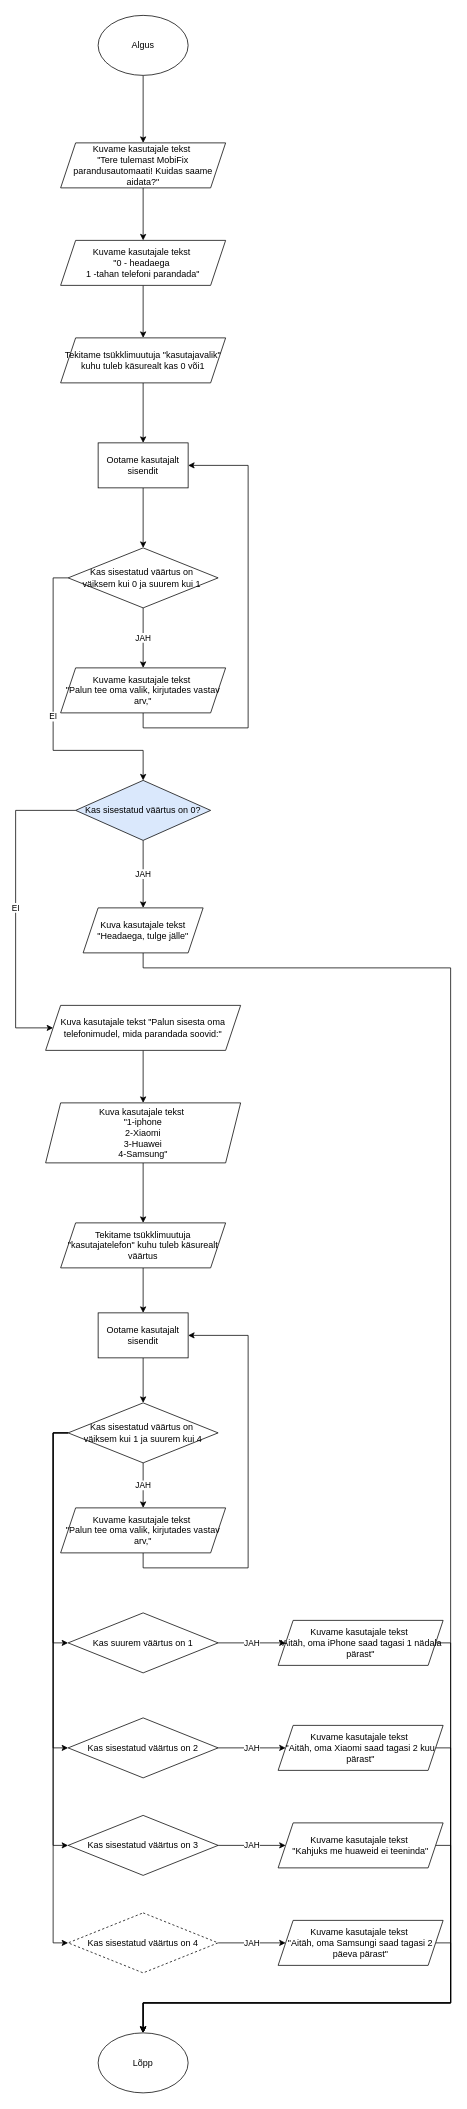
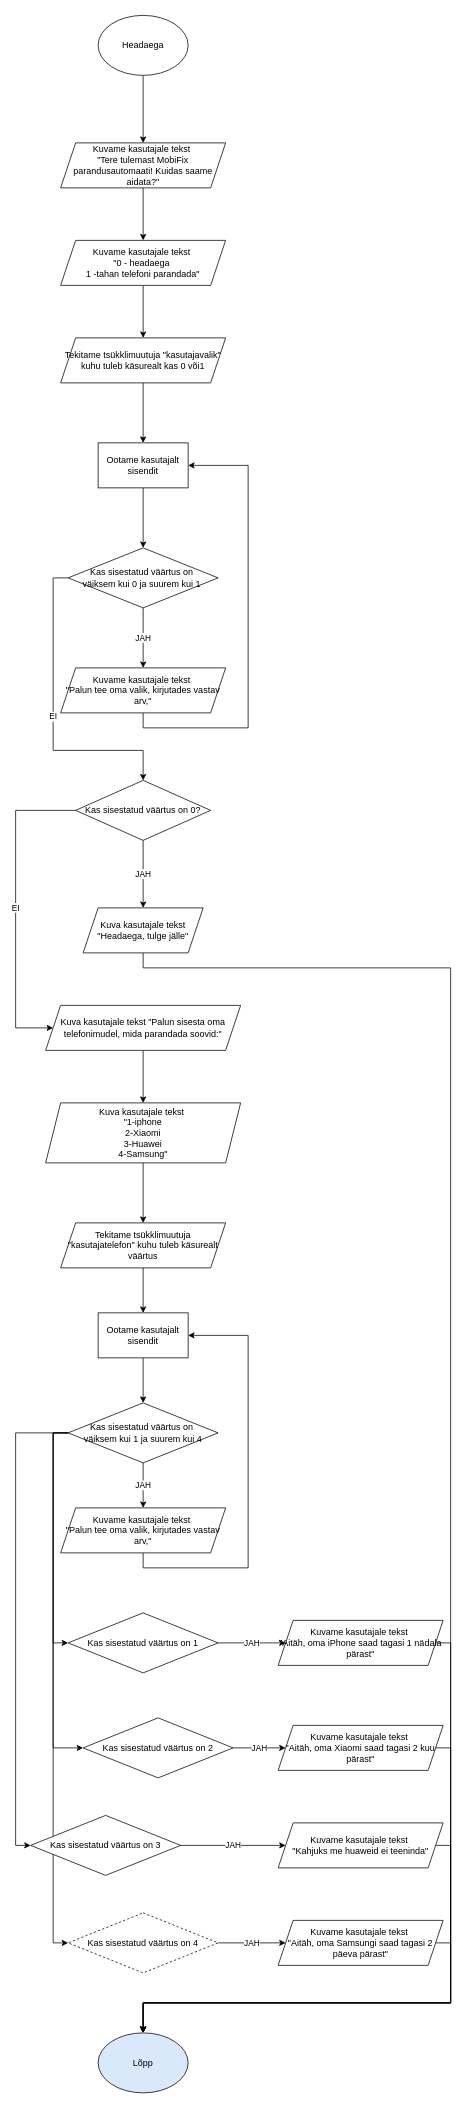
node "Algus": label "Algus" -> "Headaega"
node "Kas sisestatud väärtus on 0?": fillcolor #dae8fc -> #ffffff
node "Kas suurem väärtus on 1": label "Kas suurem väärtus on 1" -> "Kas sisestatud väärtus on 1"
node "Kas sisestatud väärtus on 2": moved (143, 1748) -> (158, 1748)
node "Kas sisestatud väärtus on 3": moved (143, 1845) -> (105, 1845)
node "Lõpp": fillcolor #ffffff -> #dae8fc
